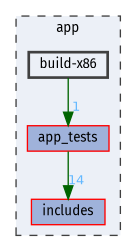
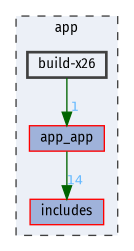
node "build-x86": label "build-x86" -> "build-x26"
node "app_tests": label "app_tests" -> "app_app"
